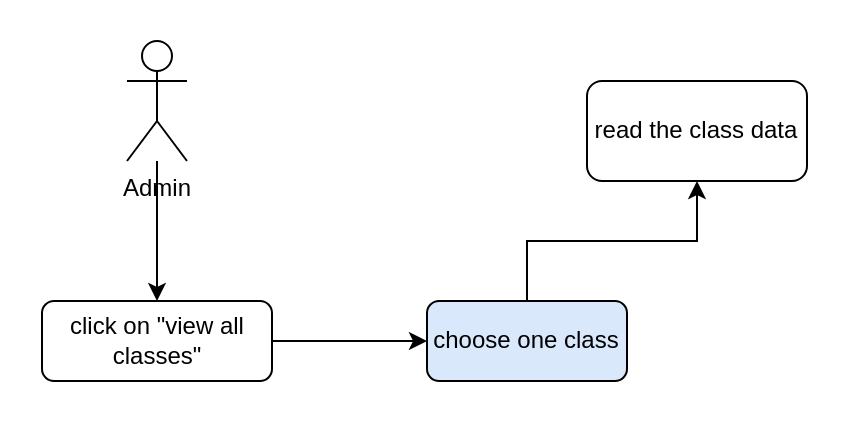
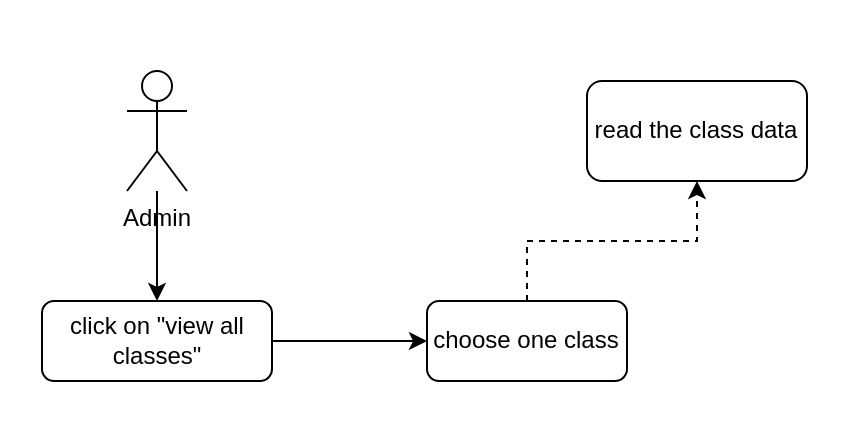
node "Admin": moved (157, 101) -> (157, 131)
edge "choose one class" -> "read the class data": style solid -> dashed
node "choose one class": fillcolor #dae8fc -> #ffffff
